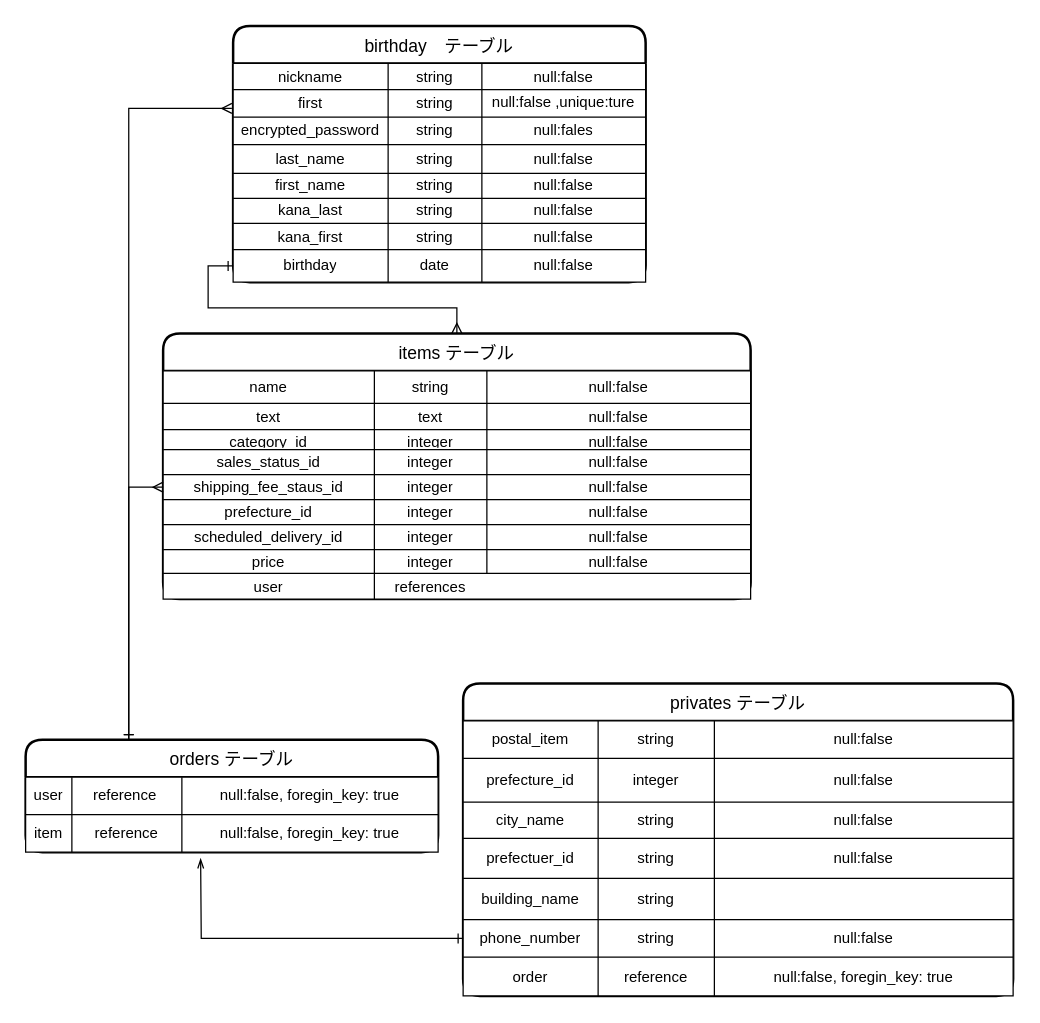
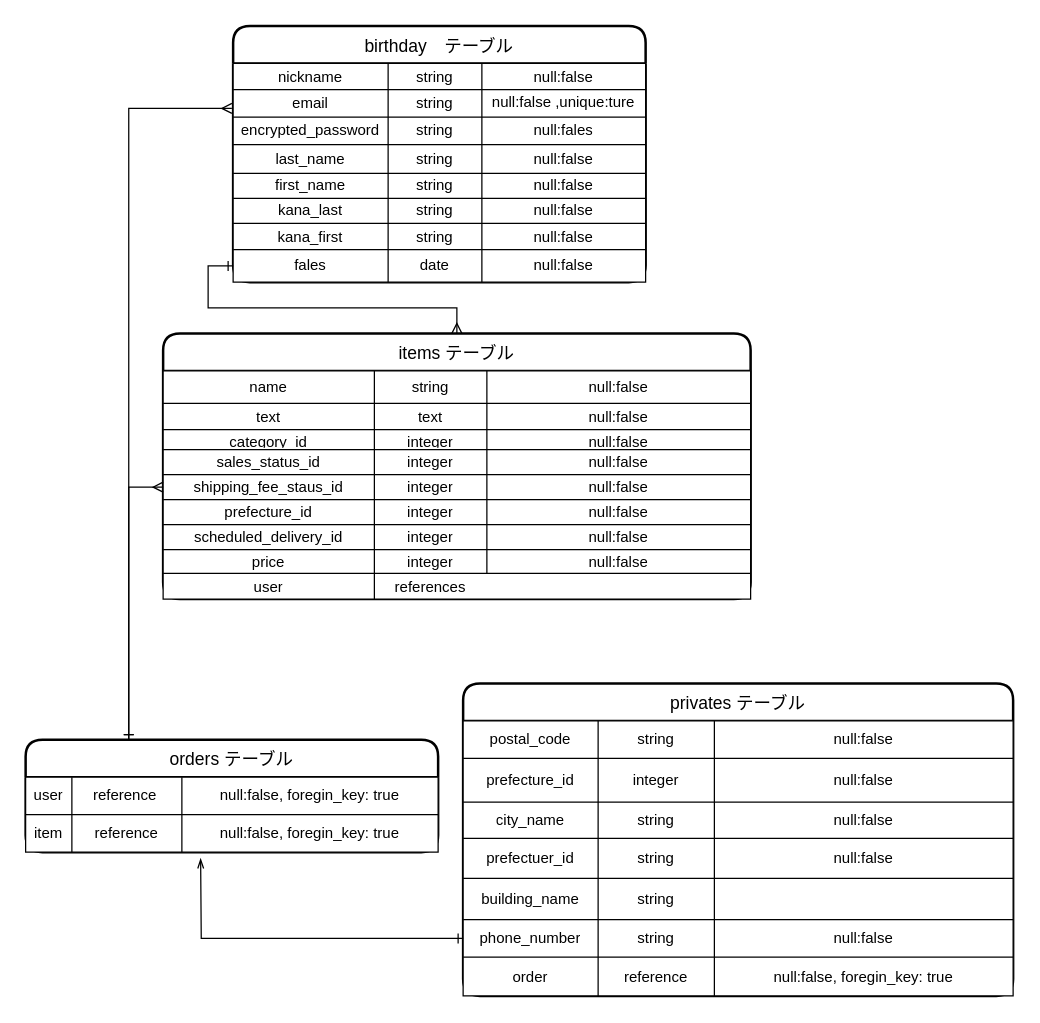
node "first": label "first" -> "email"
node "birthday": label "birthday" -> "fales"
node "postal_item": label "postal_item" -> "postal_code"
